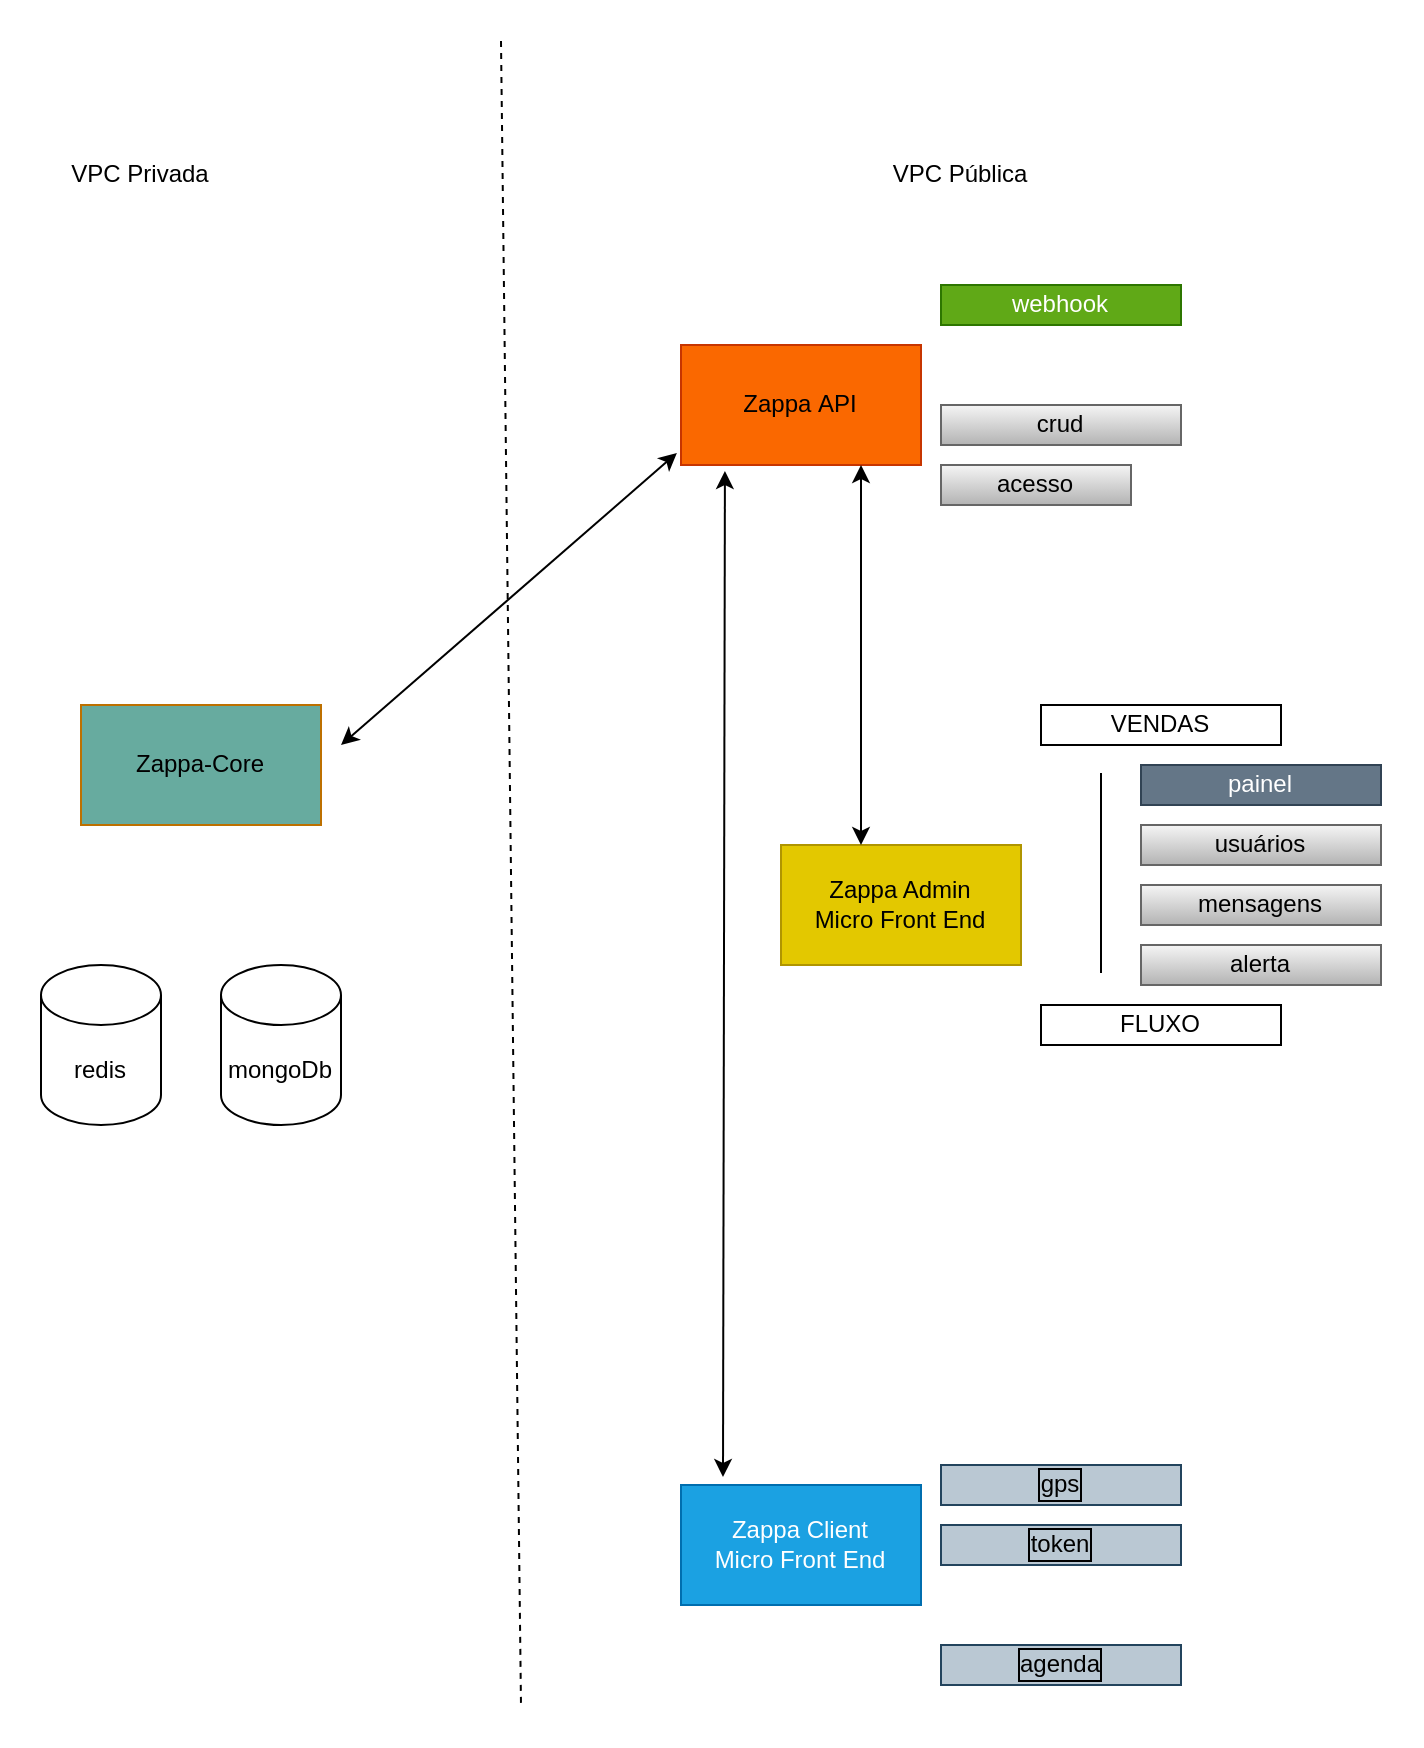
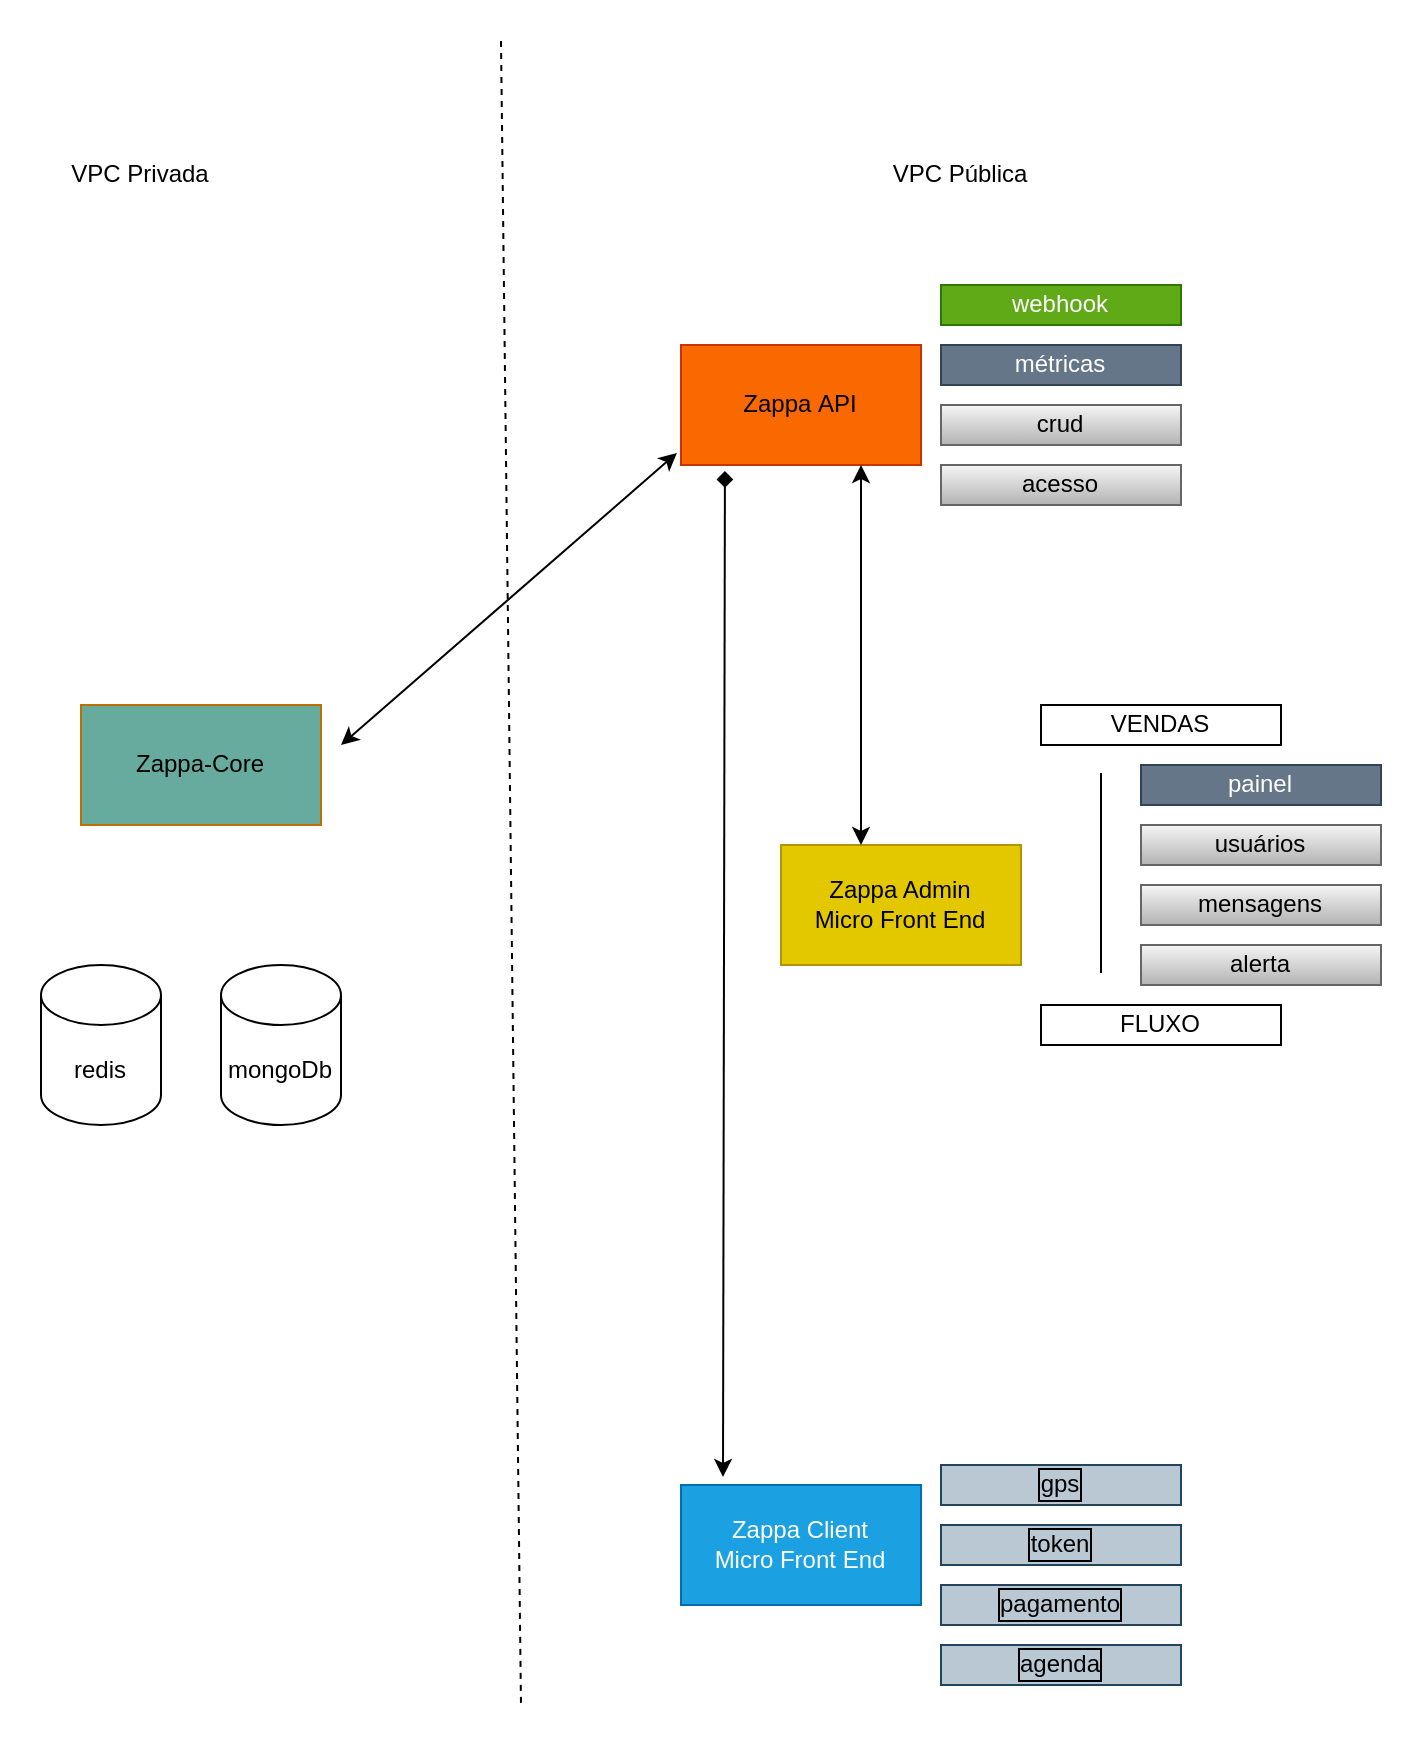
node "métricas": added
node "acesso": size 190x40 -> 240x40
edge "Zappa API" -- "Zappa Client Micro Front End": arrowhead classic -> diamond
node "pagamento": added
